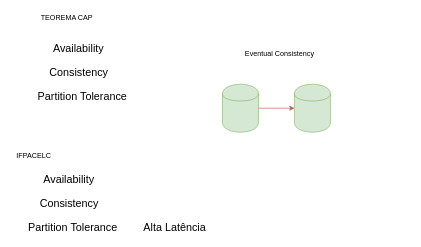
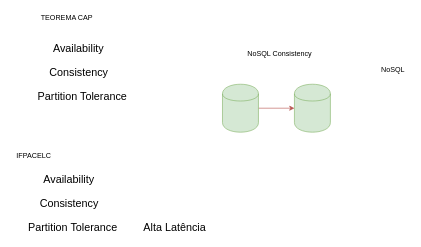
node "Eventual Consistency": label "Eventual Consistency" -> "NoSQL Consistency"
node "NoSQL": added
